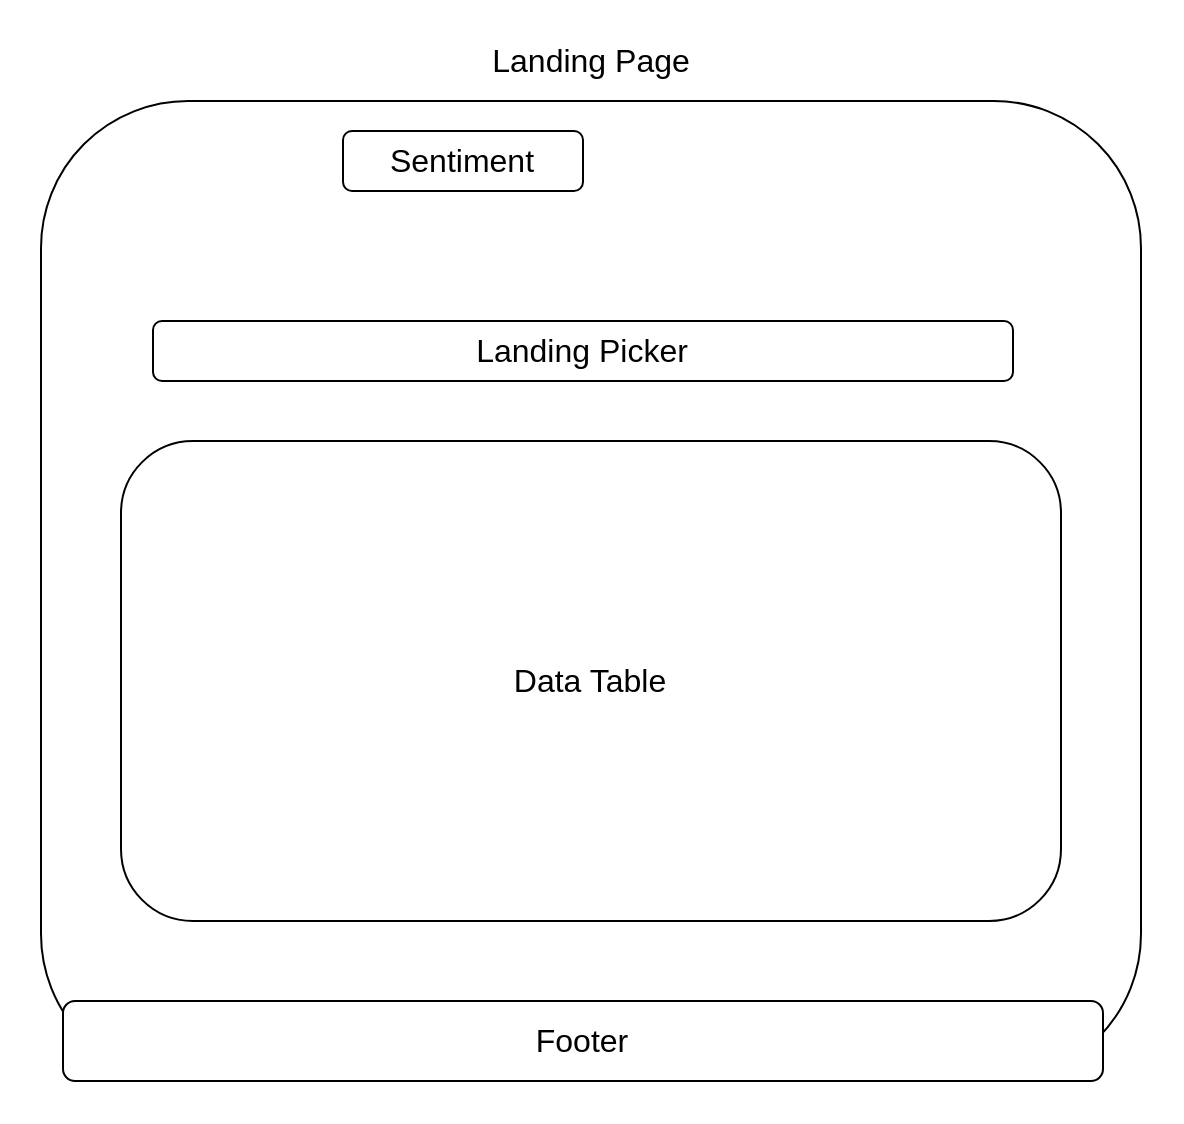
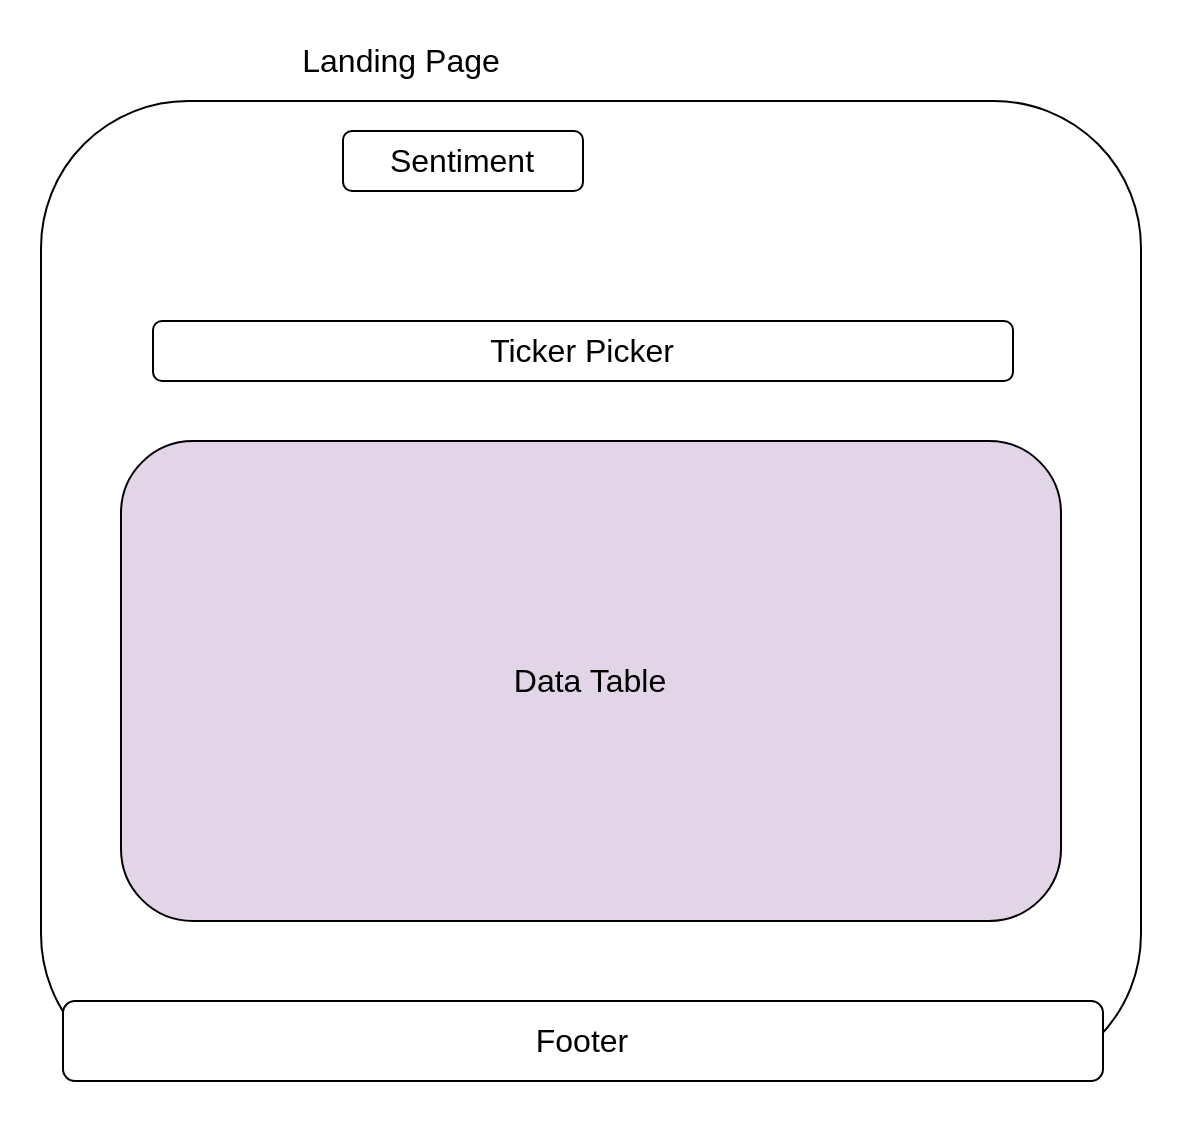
node "Landing Page": moved (591, 61) -> (401, 61)
node "Landing Picker": label "Landing Picker" -> "Ticker Picker"
node "Data Table": fillcolor #ffffff -> #e1d5e7
